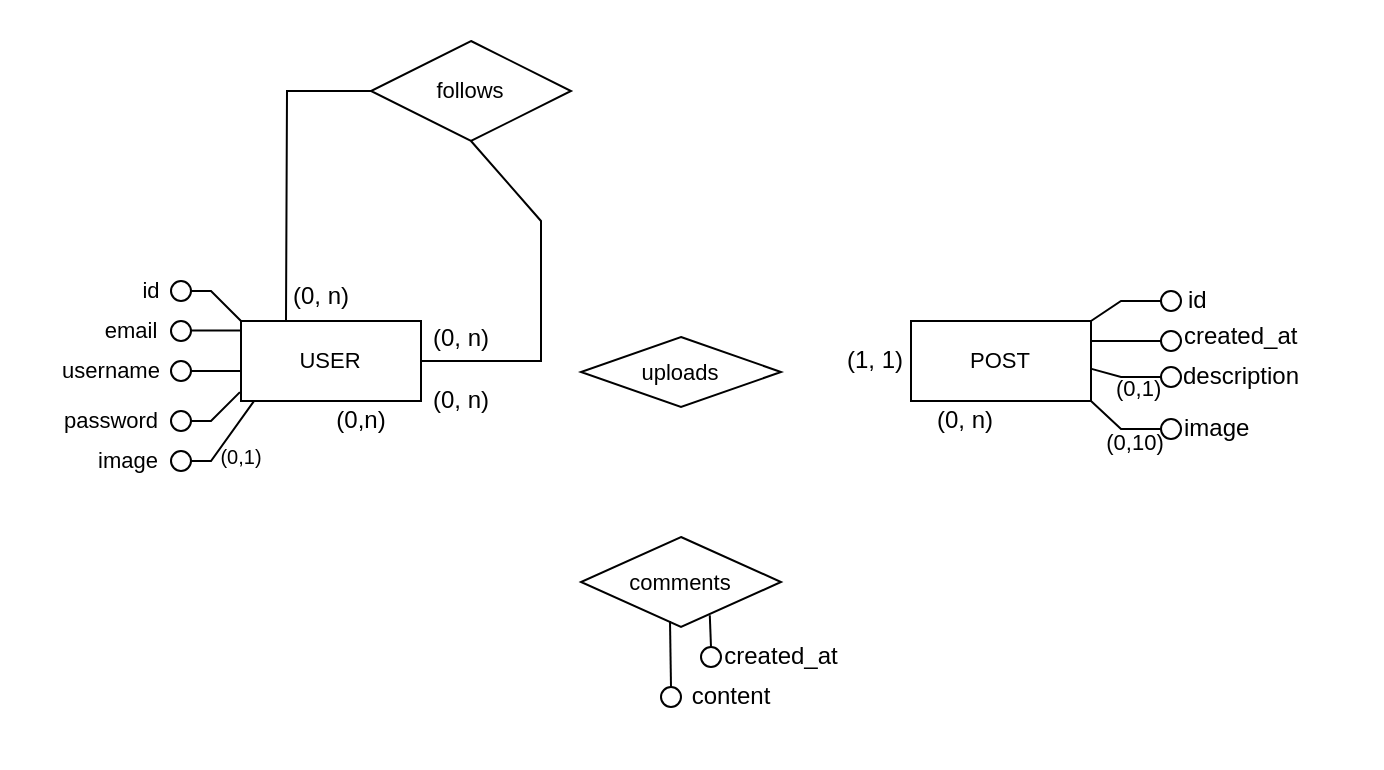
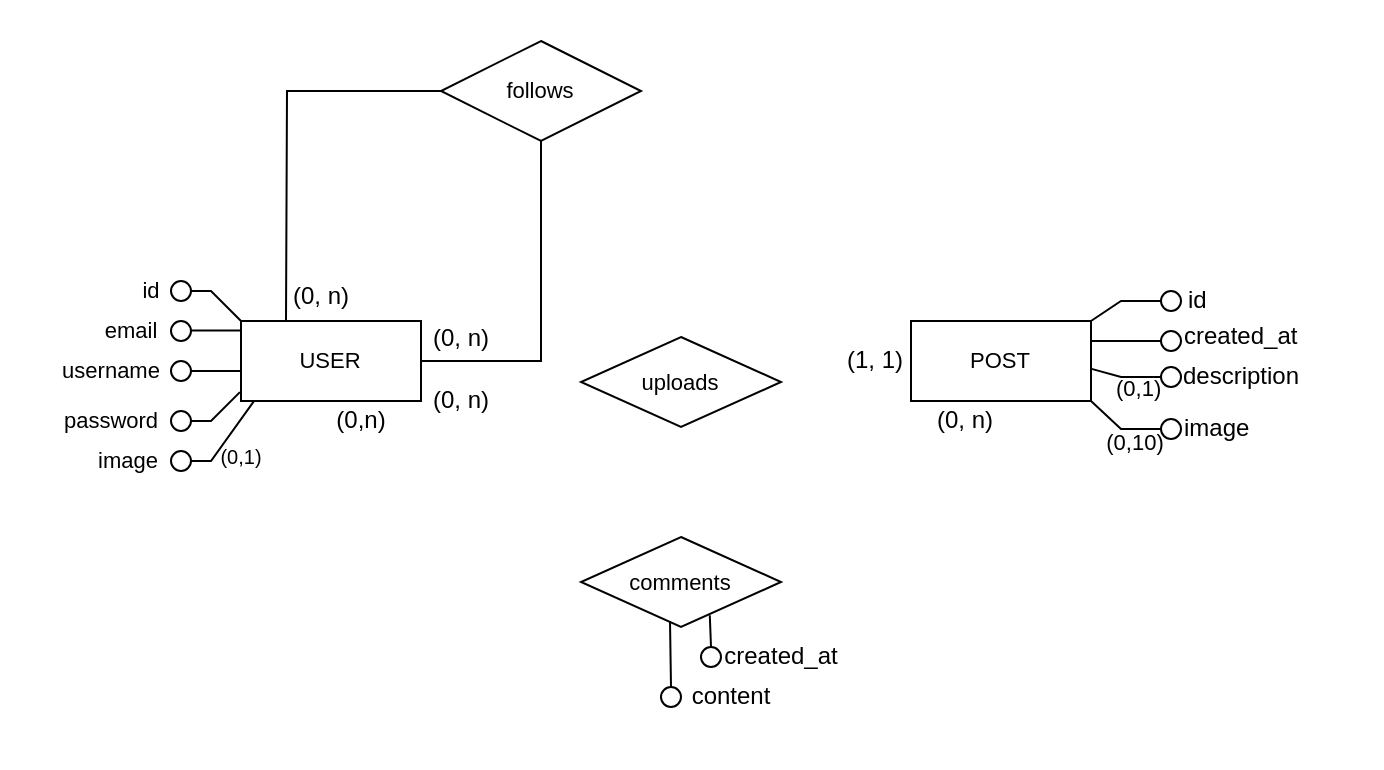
node "follows": moved (471, 91) -> (541, 91)
node "uploads": size 200x70 -> 200x90
